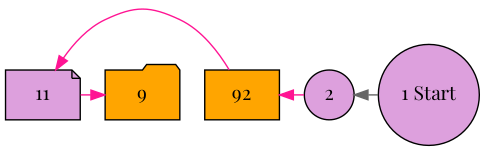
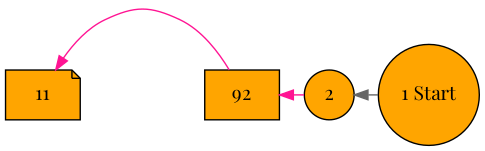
node "11": fillcolor plum -> orange
node "9": removed
node "2": fillcolor plum -> orange
node "1 Start": fillcolor plum -> orange
